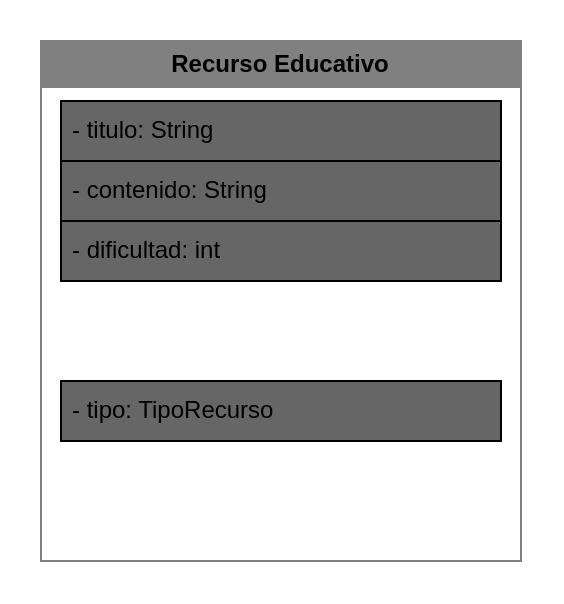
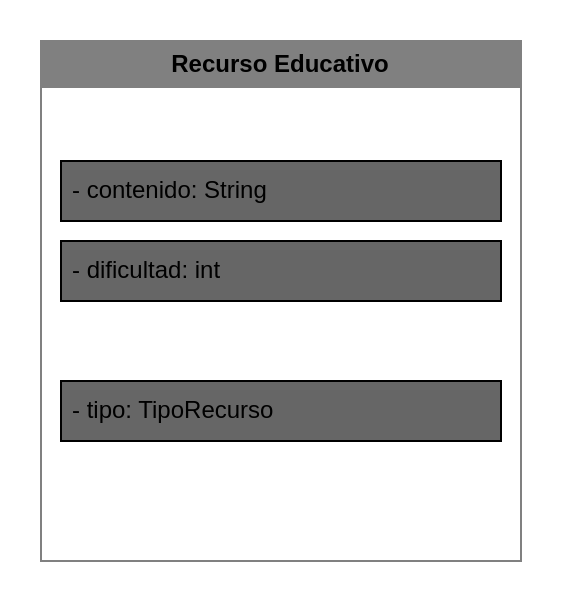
node "- titulo: String": removed
node "- dificultad: int": moved (281, 251) -> (281, 271)
